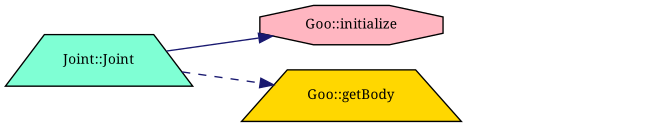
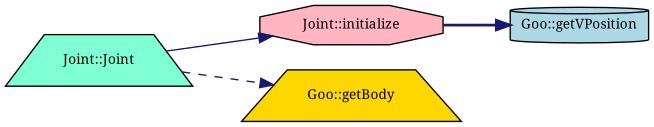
node "Goo::initialize": label "Goo::initialize" -> "Joint::initialize"
node "Goo::getVPosition": added
